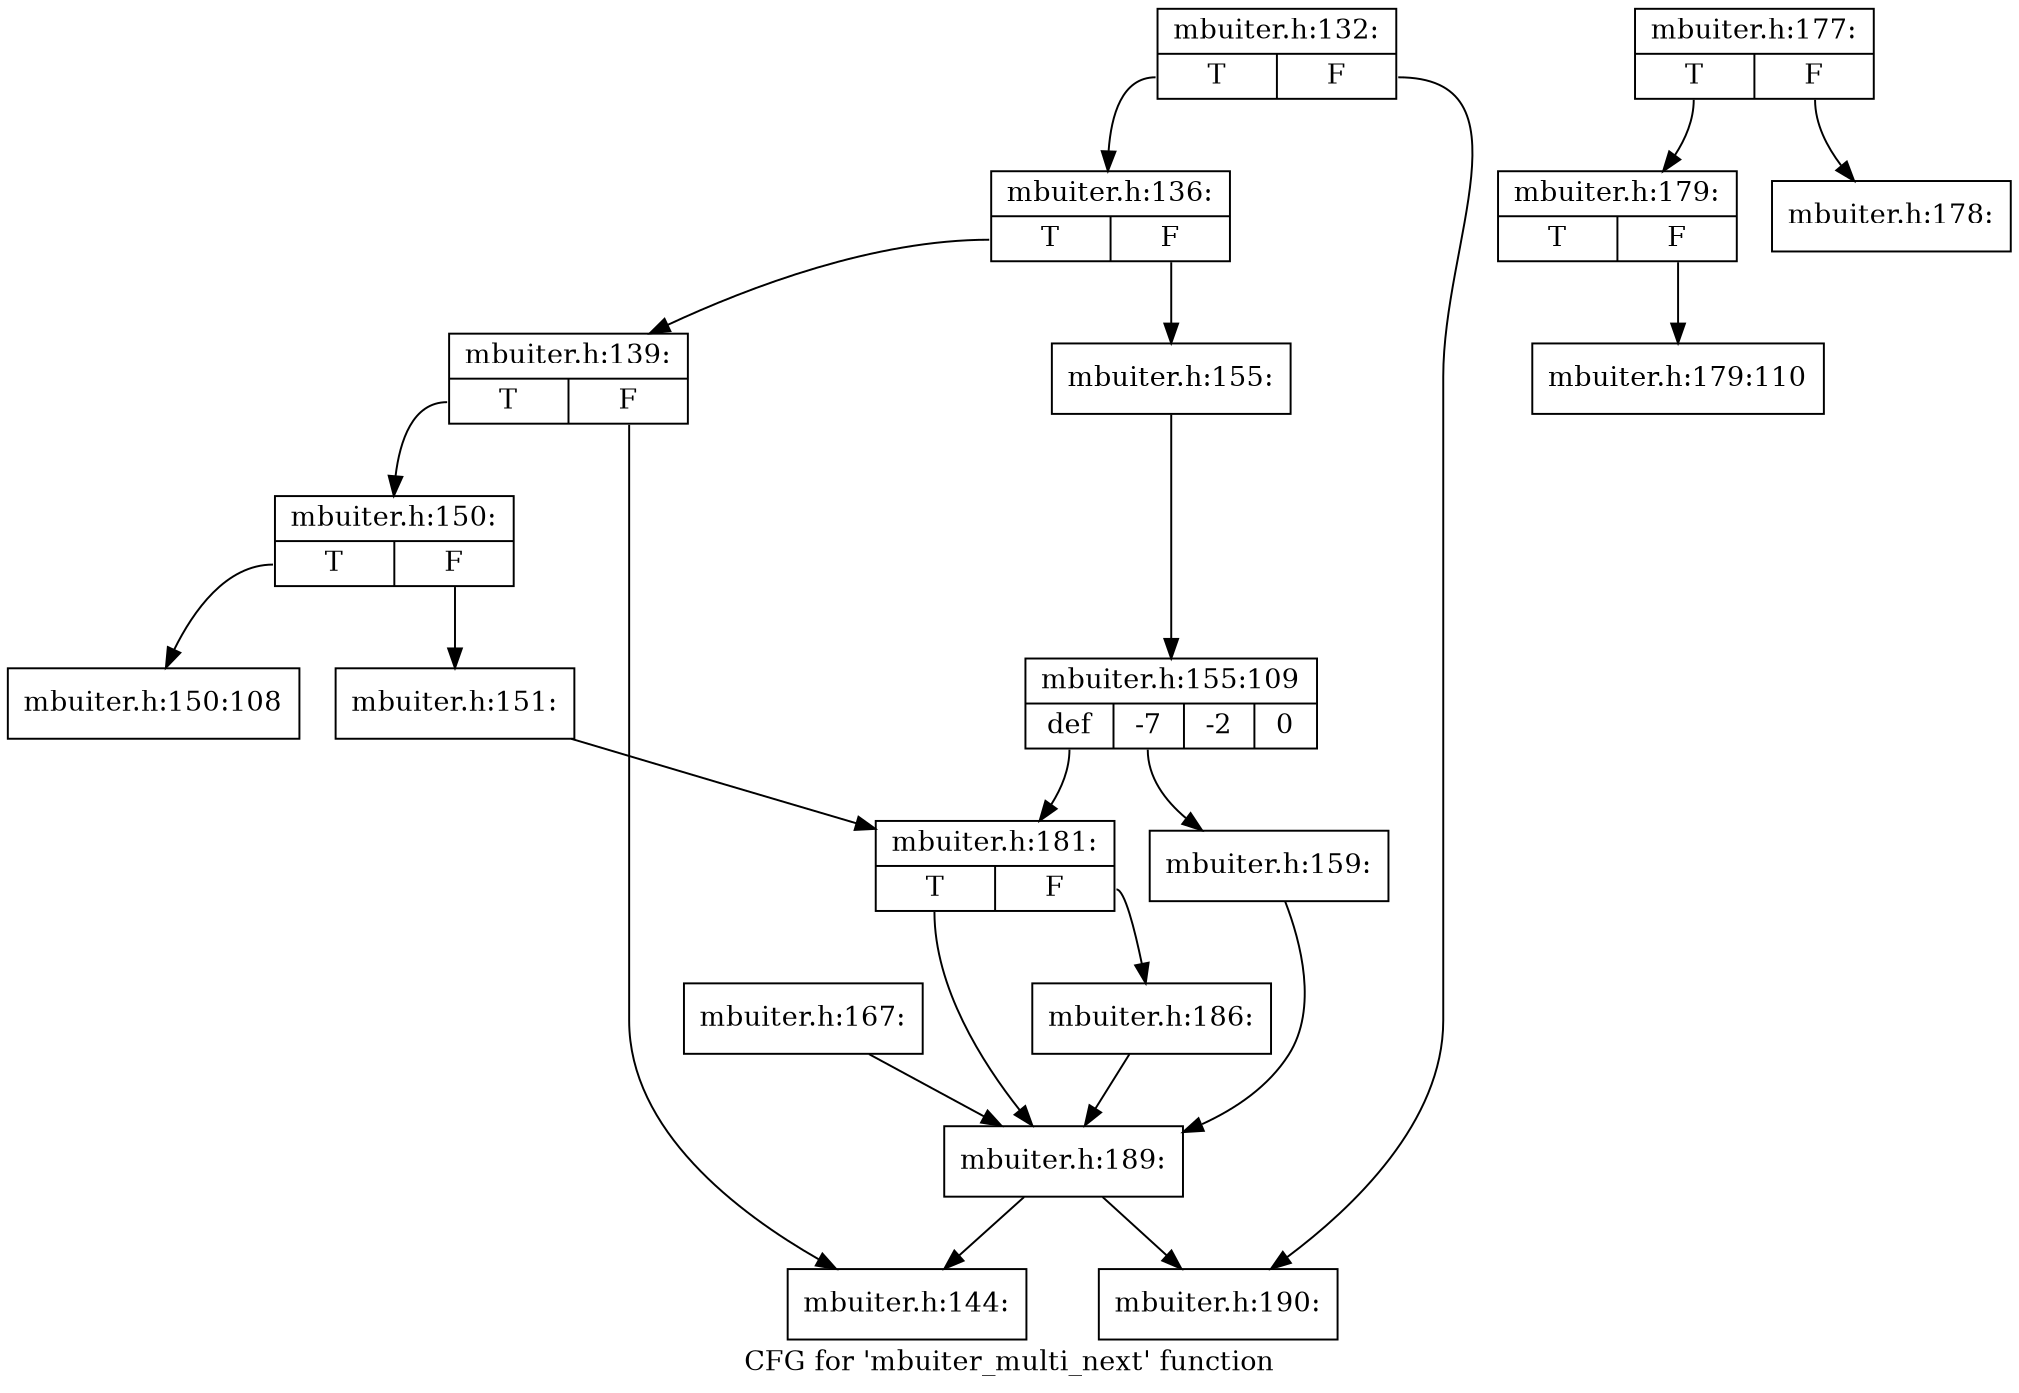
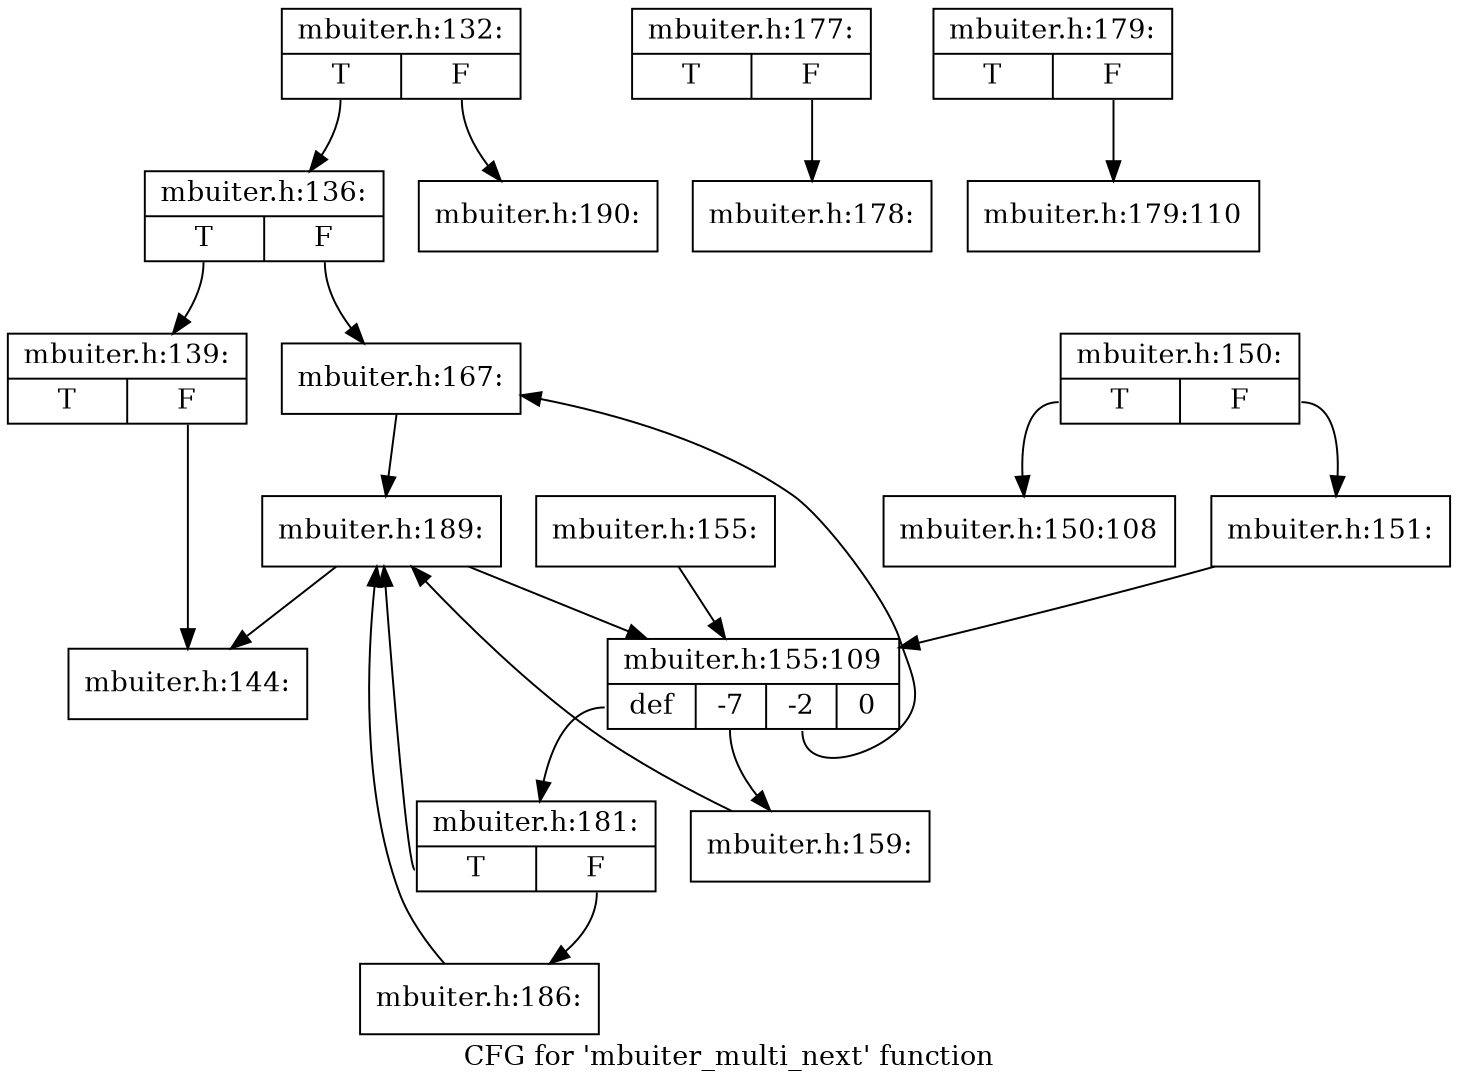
edge "mbuiter.h:177:" -> "mbuiter.h:179:": removed
edge "mbuiter.h:136:" -> "mbuiter.h:155:": now "mbuiter.h:136:" -> "mbuiter.h:167:"
edge "mbuiter.h:139:" -> "mbuiter.h:150:": removed
edge "mbuiter.h:155:109" -> "mbuiter.h:167:": added
edge "mbuiter.h:151:" -> "mbuiter.h:181:": now "mbuiter.h:151:" -> "mbuiter.h:155:109"
edge "mbuiter.h:189:" -> "mbuiter.h:190:": now "mbuiter.h:189:" -> "mbuiter.h:155:109"
